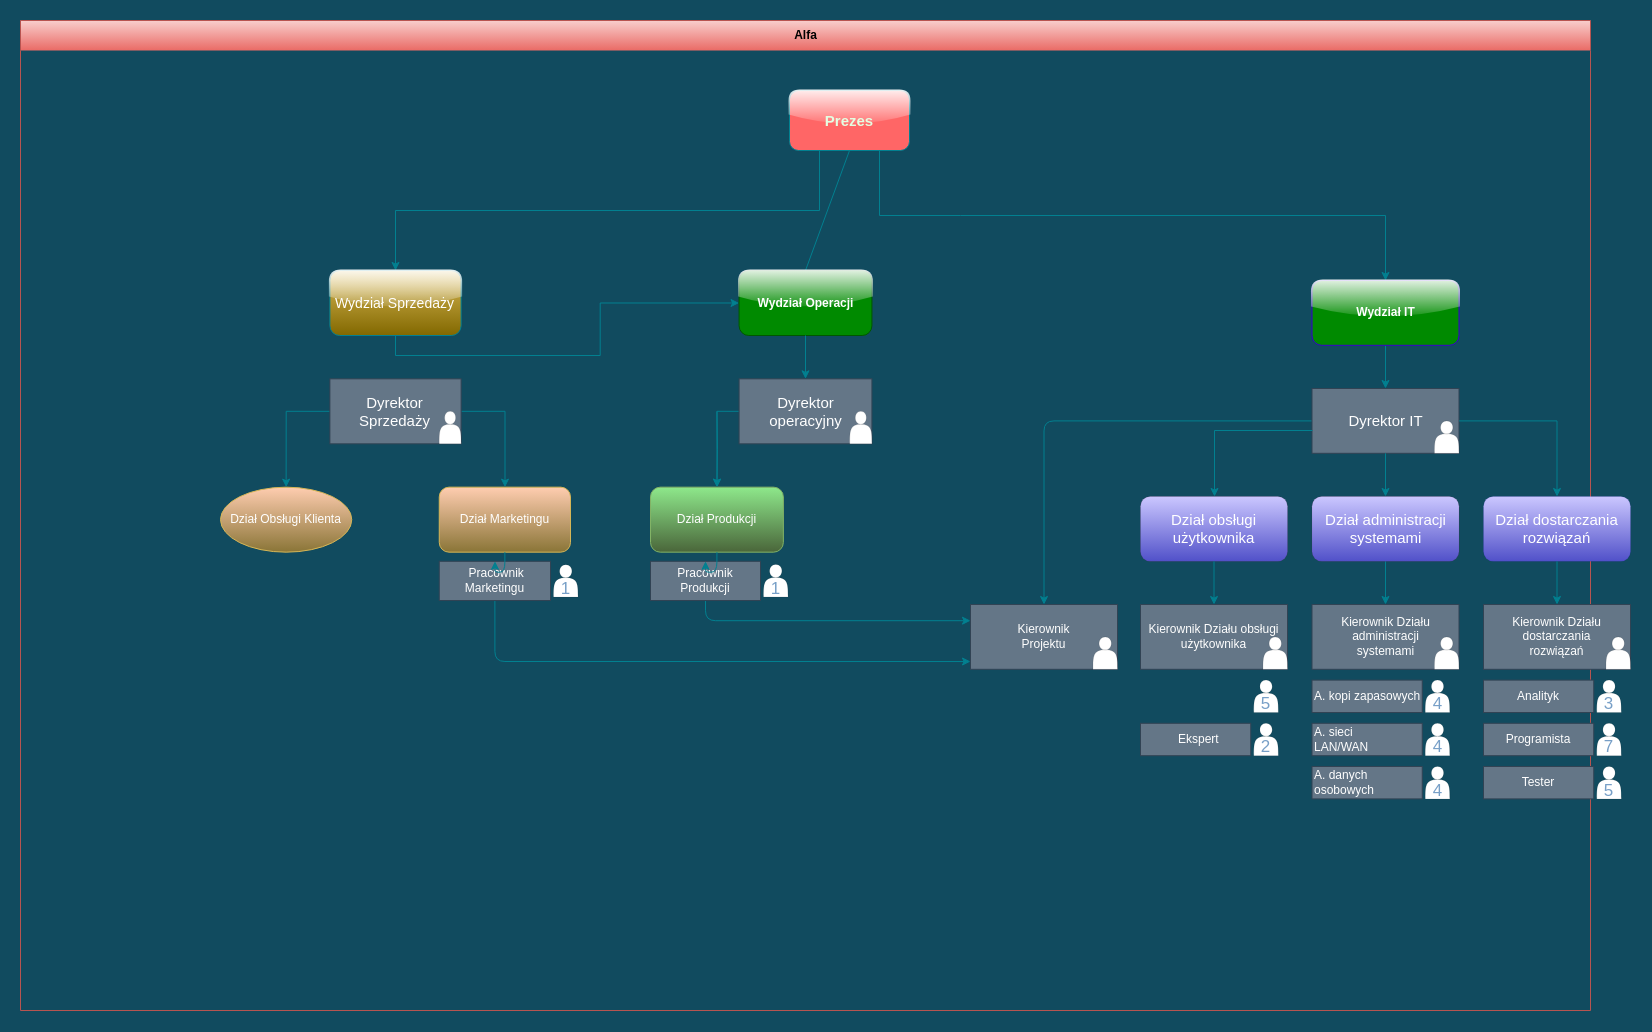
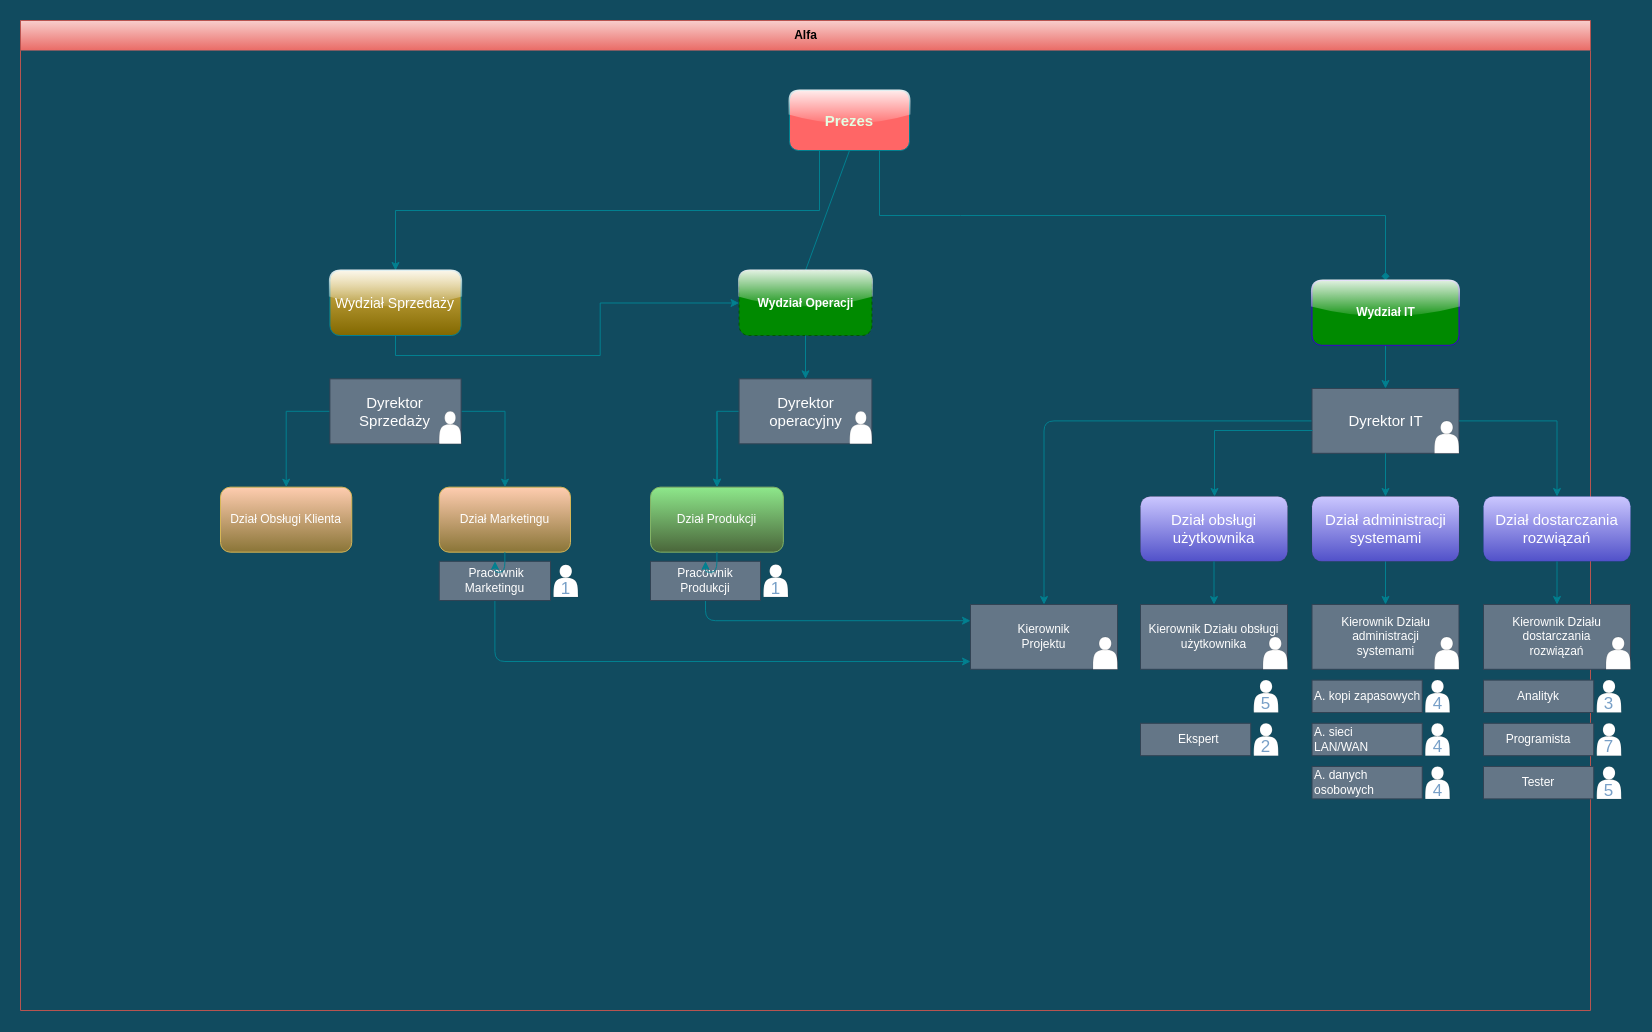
edge "Prezes" -> "Wydział IT": arrowhead classic -> diamond
node "Wydział Operacji": style solid -> dashed
node "Dział Obsługi Klienta": shape ellipse -> rounded rectangle
